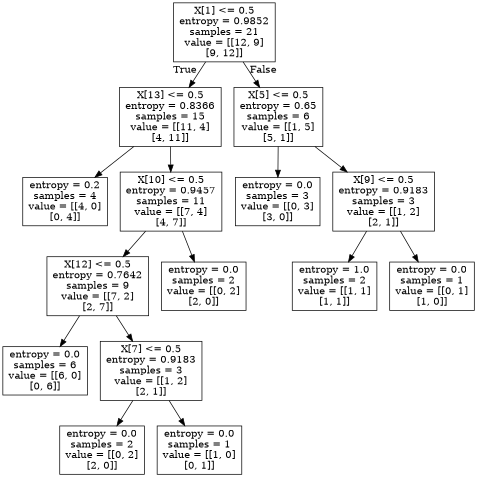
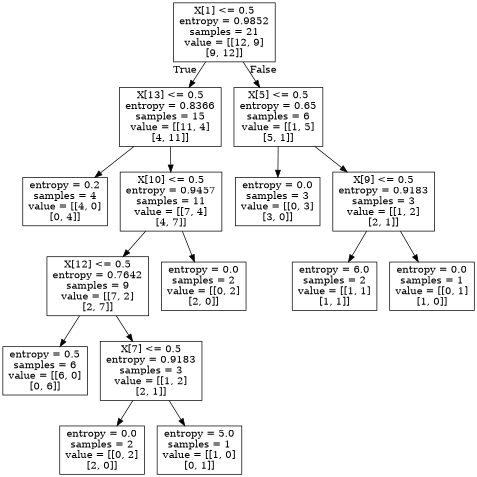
node "entropy = 1.0 samples = 2 value = [[1, 1] [1, 1]]": label "entropy = 1.0 samples = 2 value = [[1, 1] [1, 1]]" -> "entropy = 6.0 samples = 2 value = [[1, 1] [1, 1]]"
node "entropy = 0.0 samples = 6 value = [[6, 0] [0, 6]]": label "entropy = 0.0 samples = 6 value = [[6, 0] [0, 6]]" -> "entropy = 0.5 samples = 6 value = [[6, 0] [0, 6]]"
node "entropy = 0.0 samples = 1 value = [[1, 0] [0, 1]]": label "entropy = 0.0 samples = 1 value = [[1, 0] [0, 1]]" -> "entropy = 5.0 samples = 1 value = [[1, 0] [0, 1]]"
